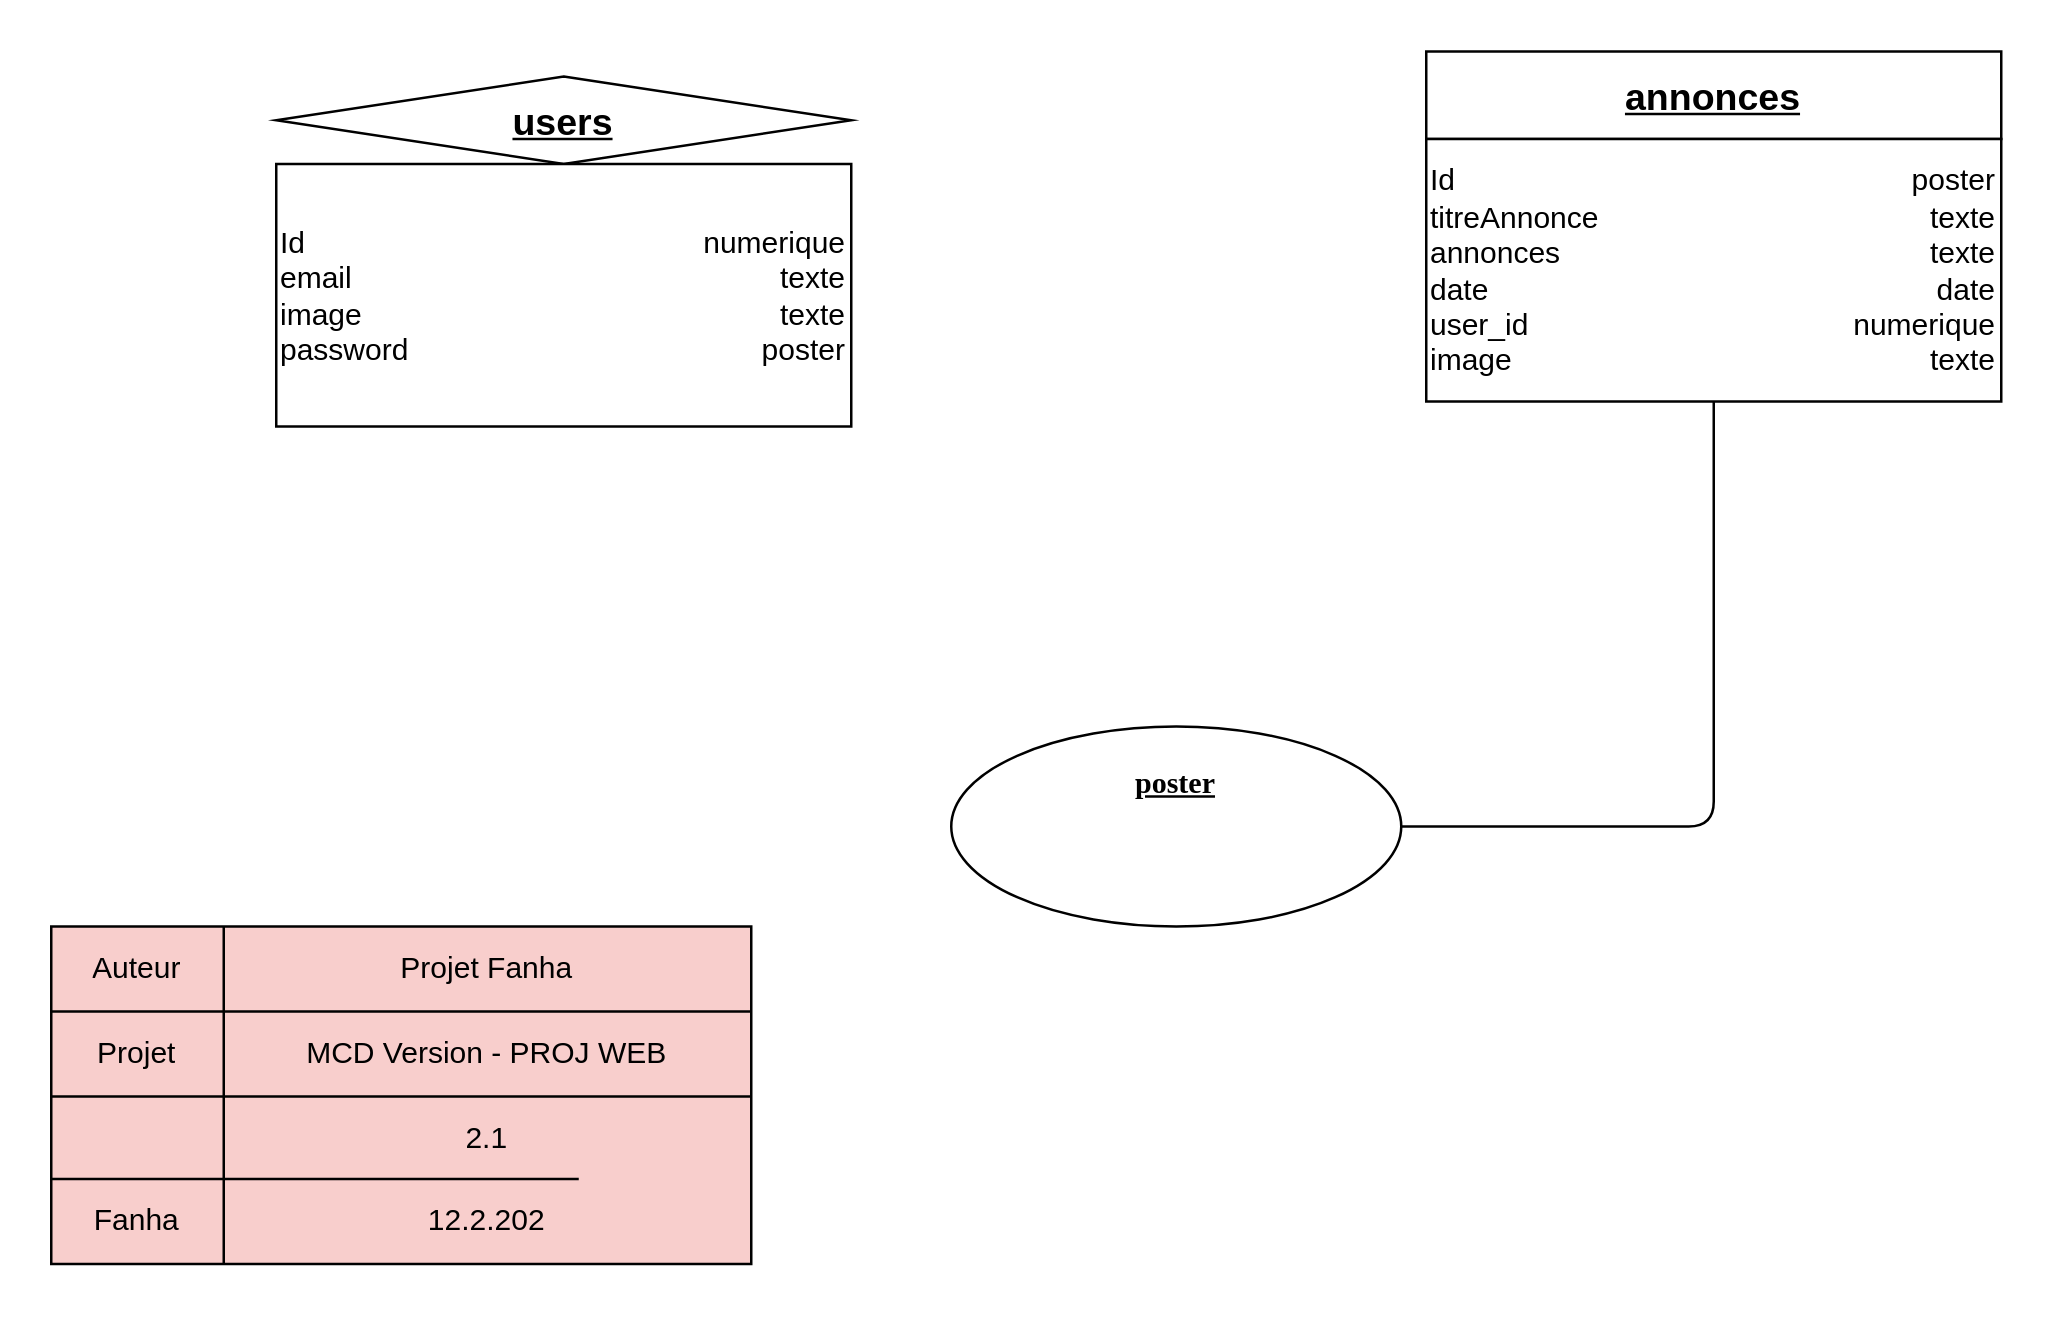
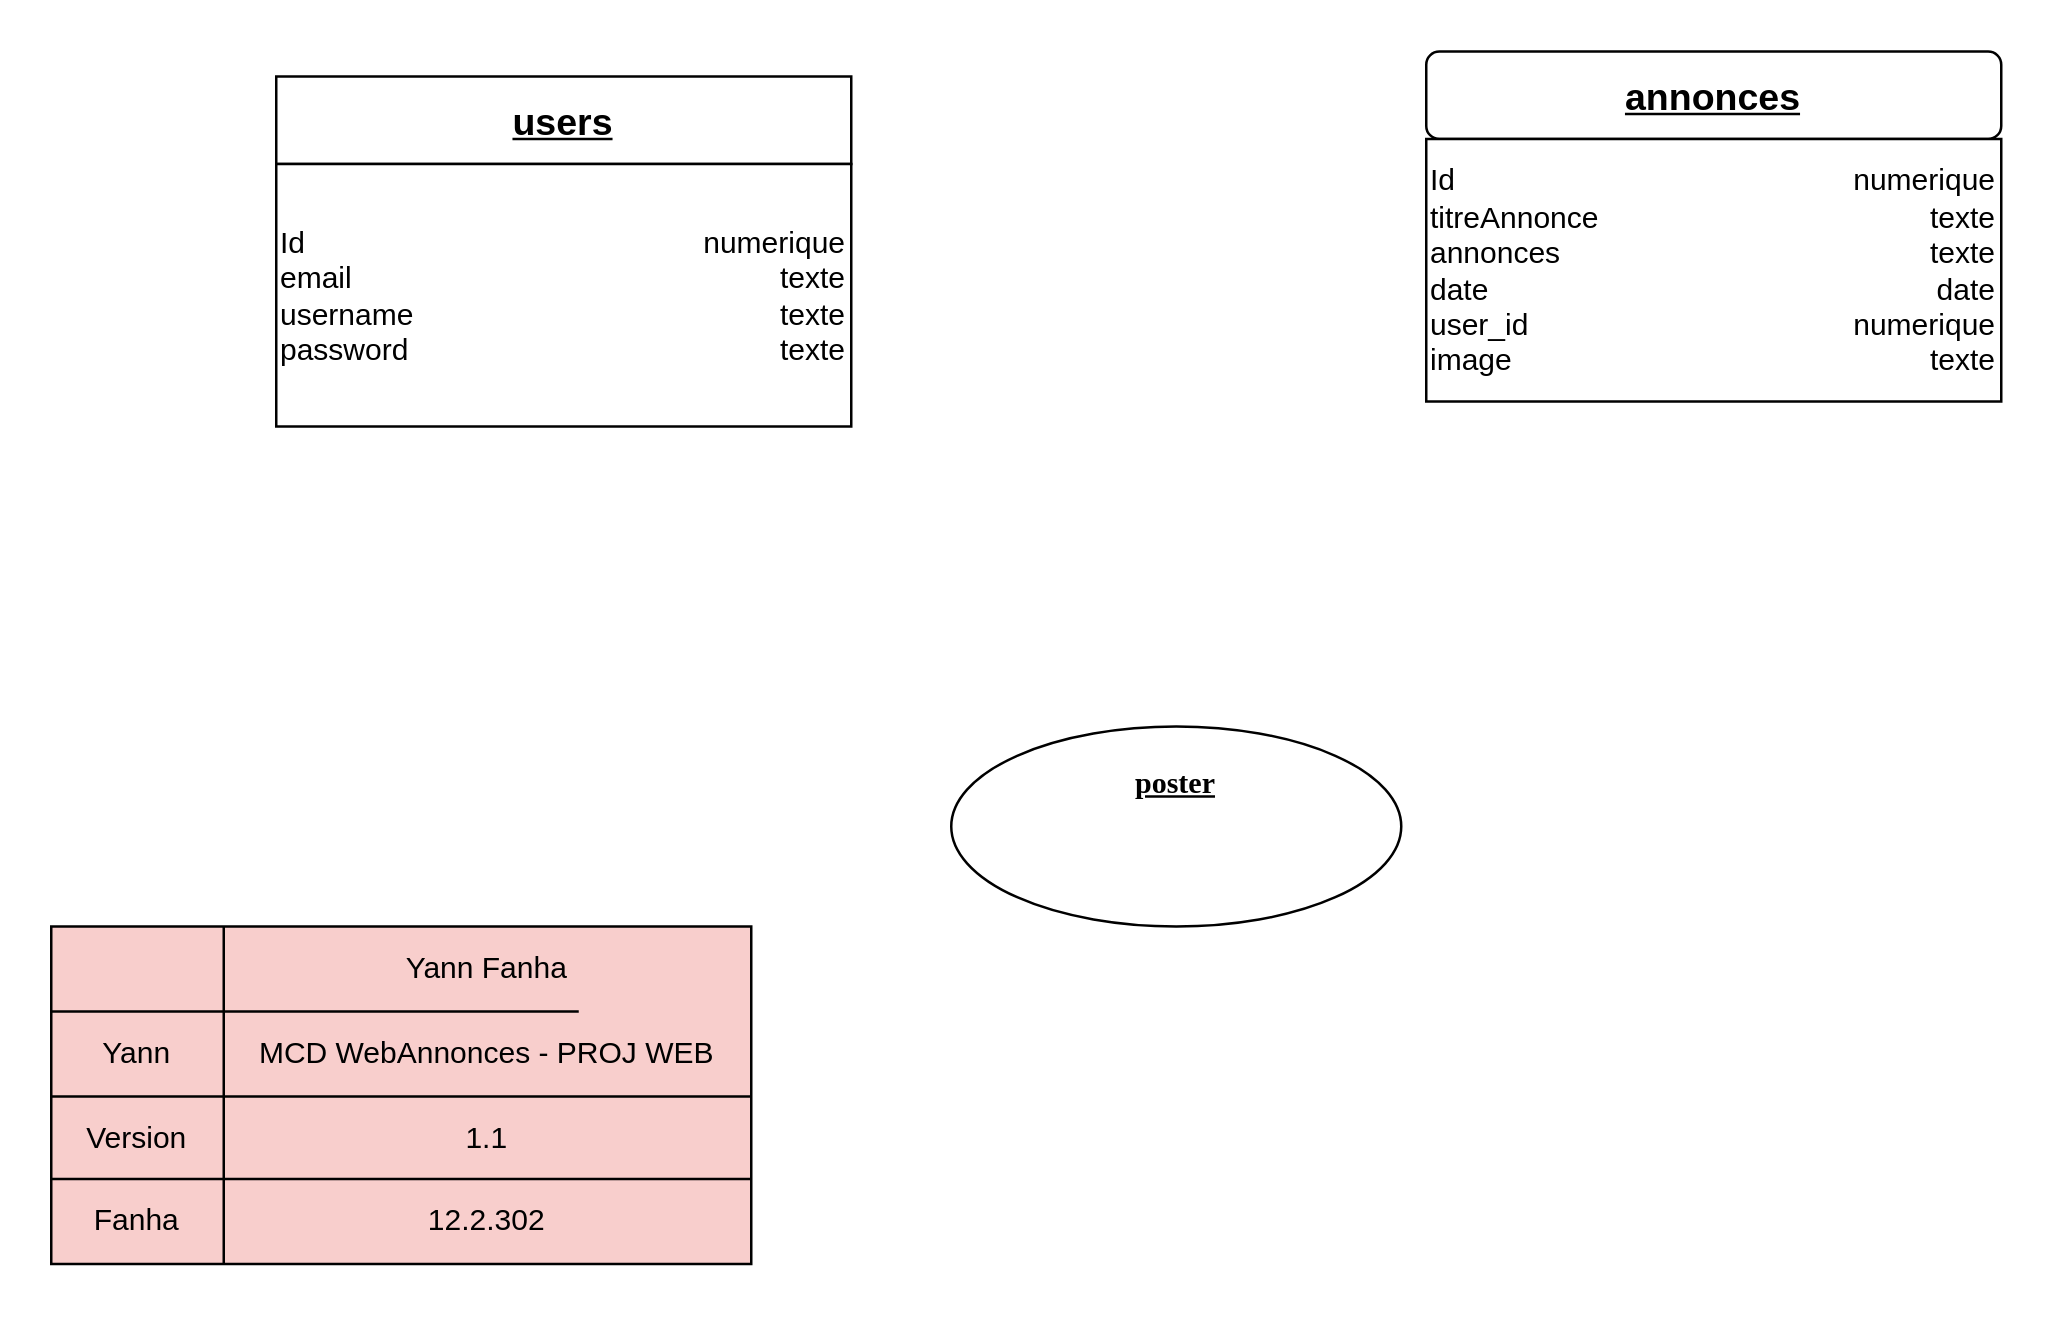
node "annonces": shape rectangle -> rounded rectangle
node "users": shape diamond -> rectangle
node "poster texte texte date numerique texte": label "poster texte texte date numerique texte" -> "numerique texte texte date numerique texte"
node "Id email image password": label "Id email image password" -> "Id email username password"
node "numerique texte texte poster": label "numerique texte texte poster" -> "numerique texte texte texte"
edge "Id titreAnnonce annonces date user_id image" -- "poster": removed
node "Auteur": removed
node "Projet Fanha": label "Projet Fanha" -> "Yann Fanha"
node "Projet": label "Projet" -> "Yann"
node "MCD Version - PROJ WEB": label "MCD Version - PROJ WEB" -> "MCD WebAnnonces - PROJ WEB"
node "Version": added
node "2.1": label "2.1" -> "1.1"
node "12.2.202": label "12.2.202" -> "12.2.302"
